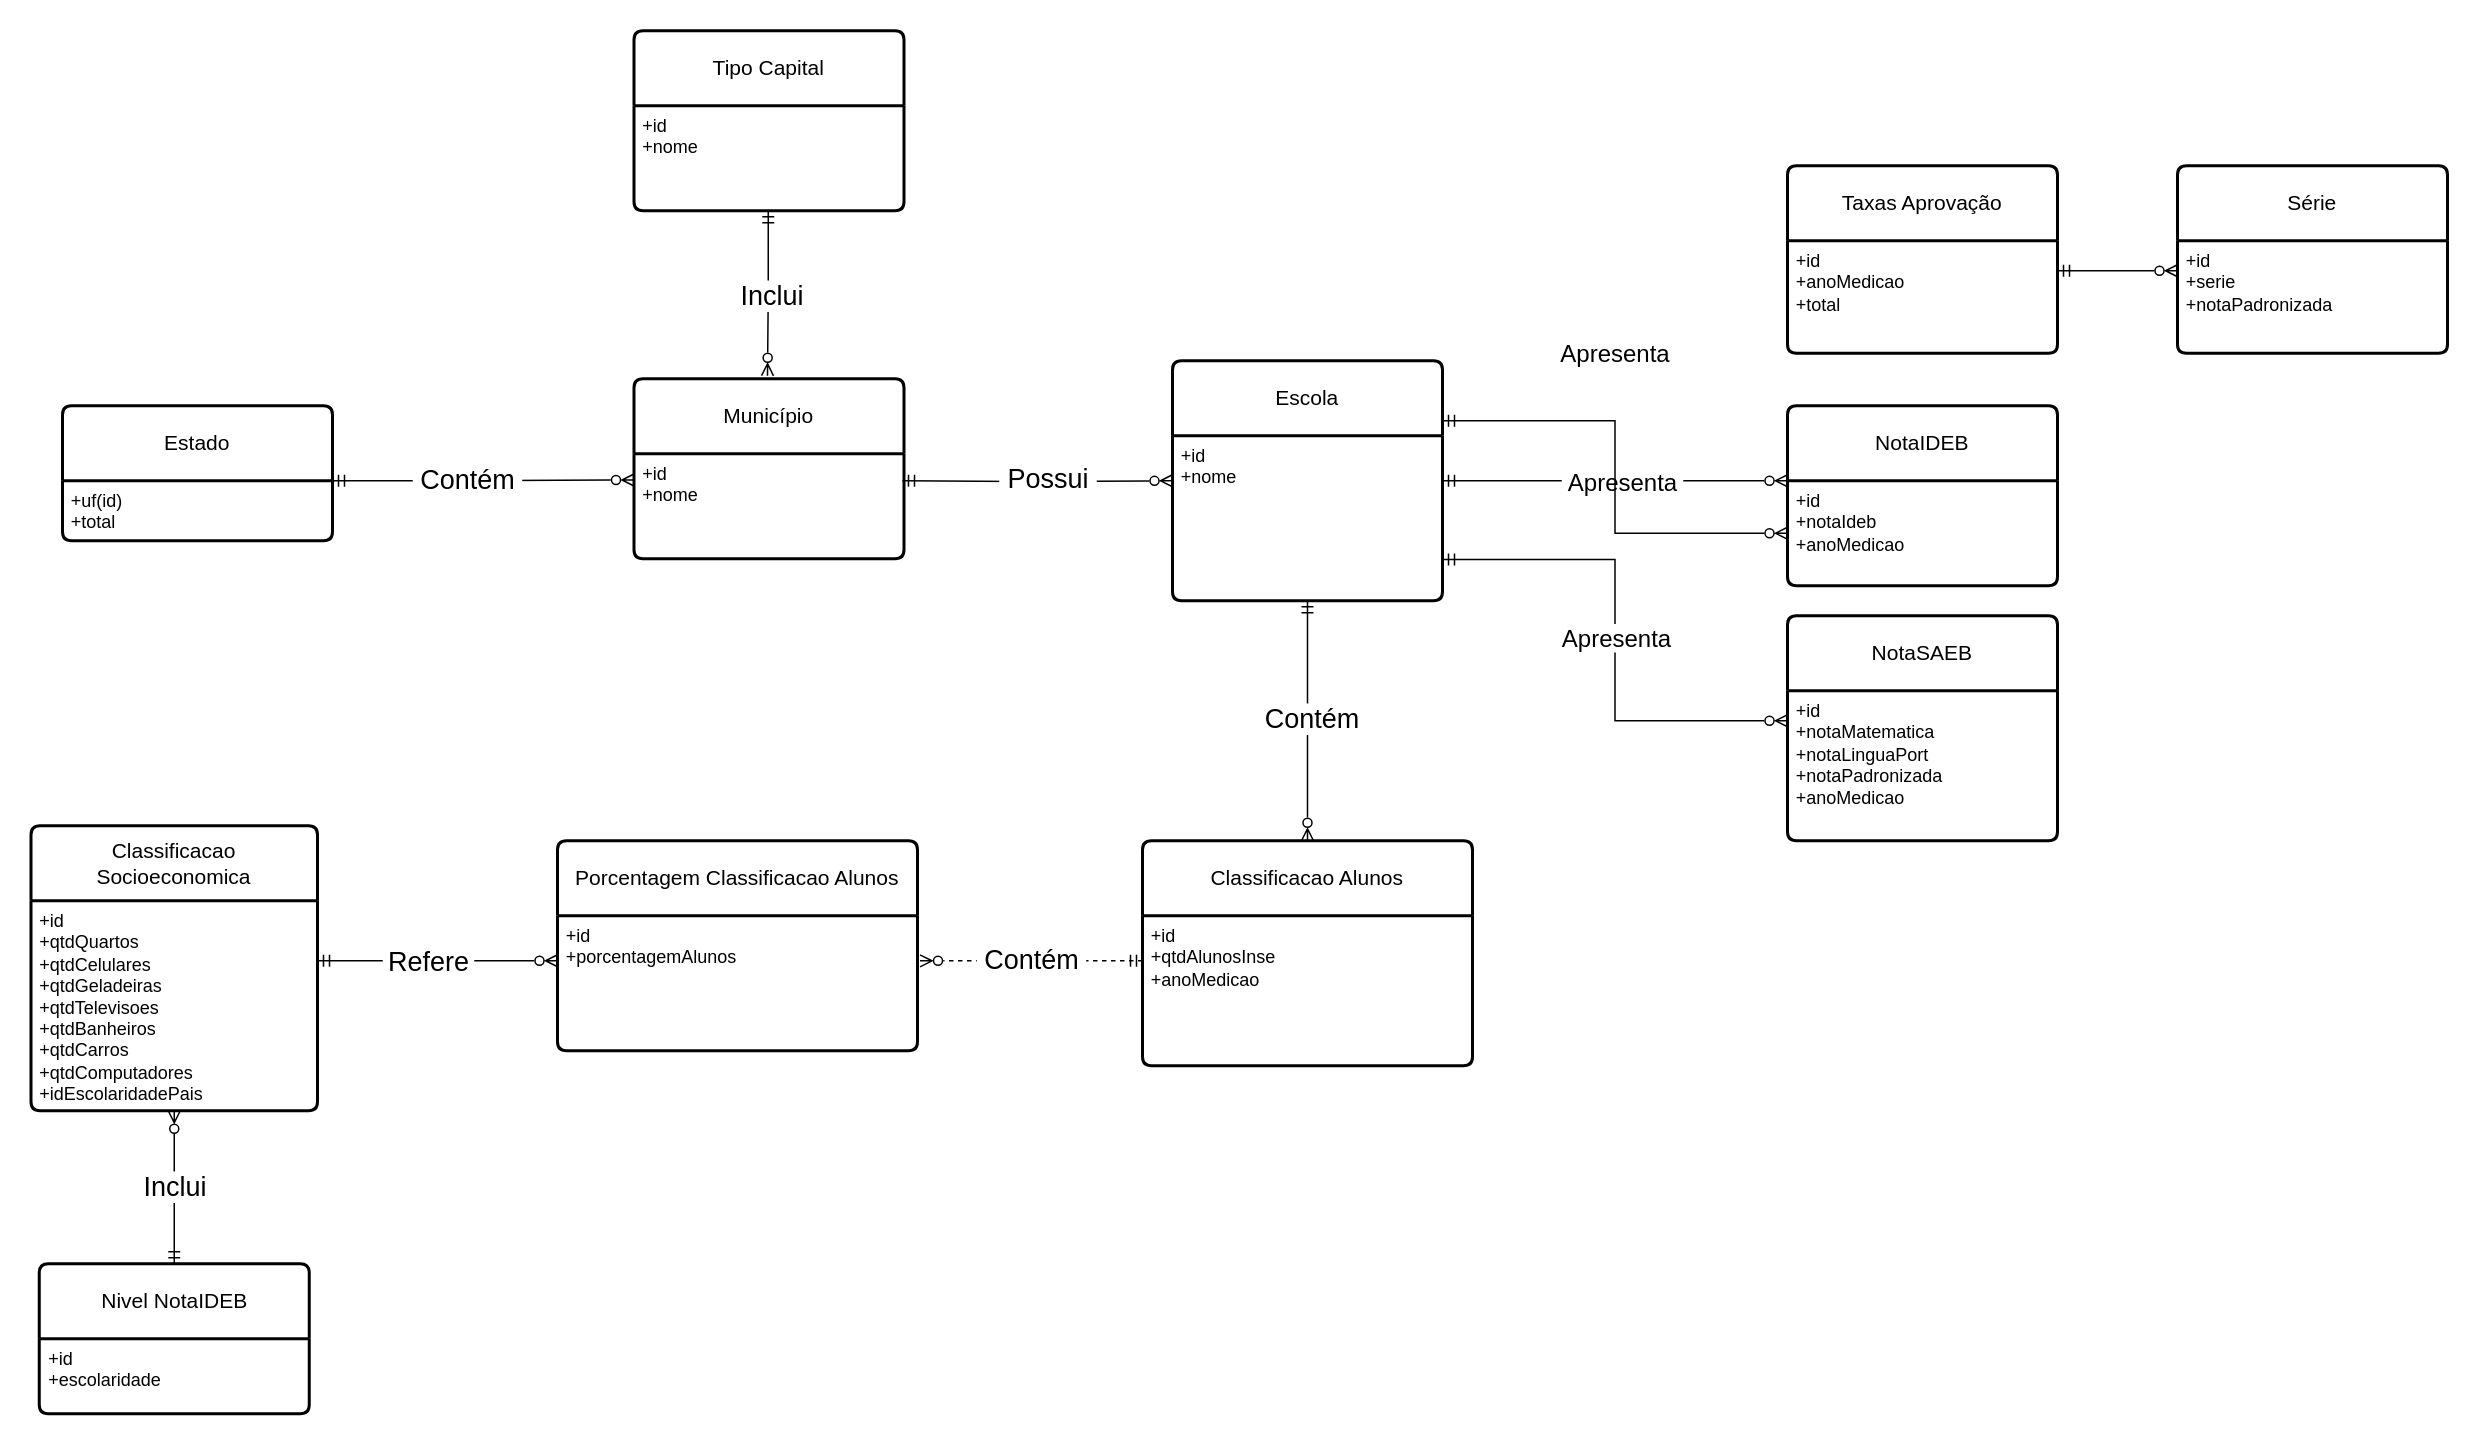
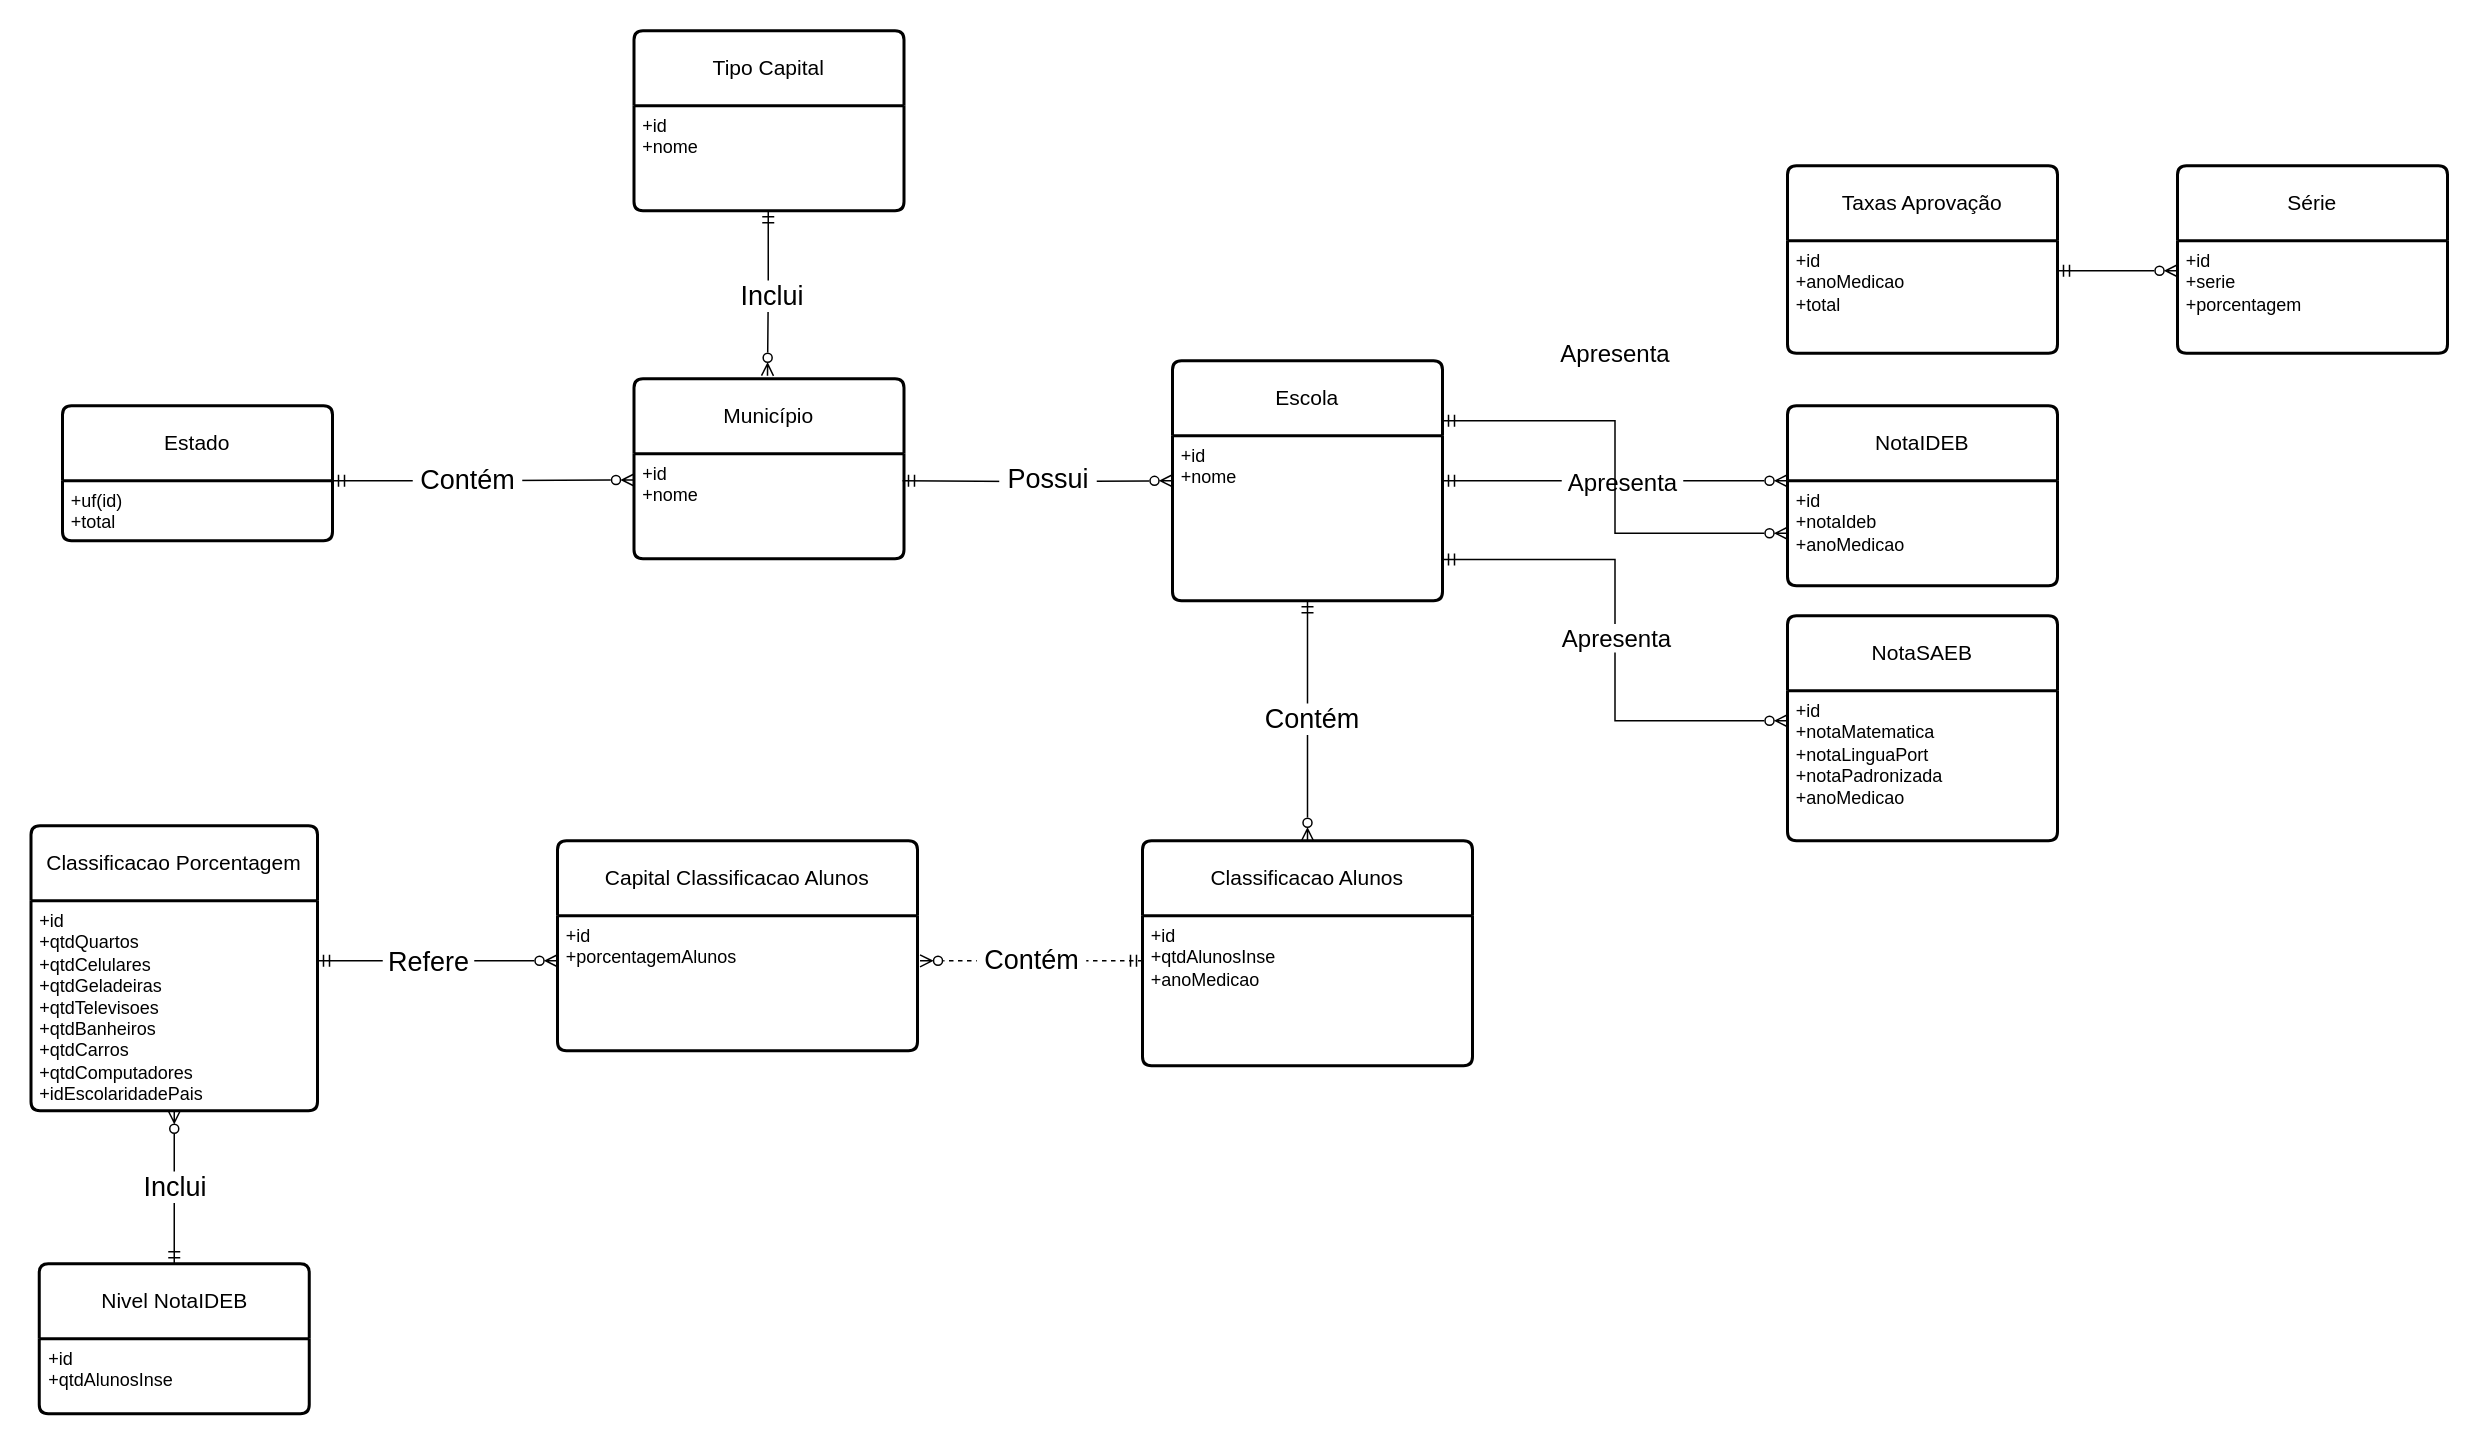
node "+id +serie +notaPadronizada": label "+id +serie +notaPadronizada" -> "+id +serie +porcentagem"
node "Classificacao Socioeconomica": label "Classificacao Socioeconomica" -> "Classificacao Porcentagem"
node "Porcentagem Classificacao Alunos": label "Porcentagem Classificacao Alunos" -> "Capital Classificacao Alunos"
node "+id +escolaridade": label "+id +escolaridade" -> "+id +qtdAlunosInse"
